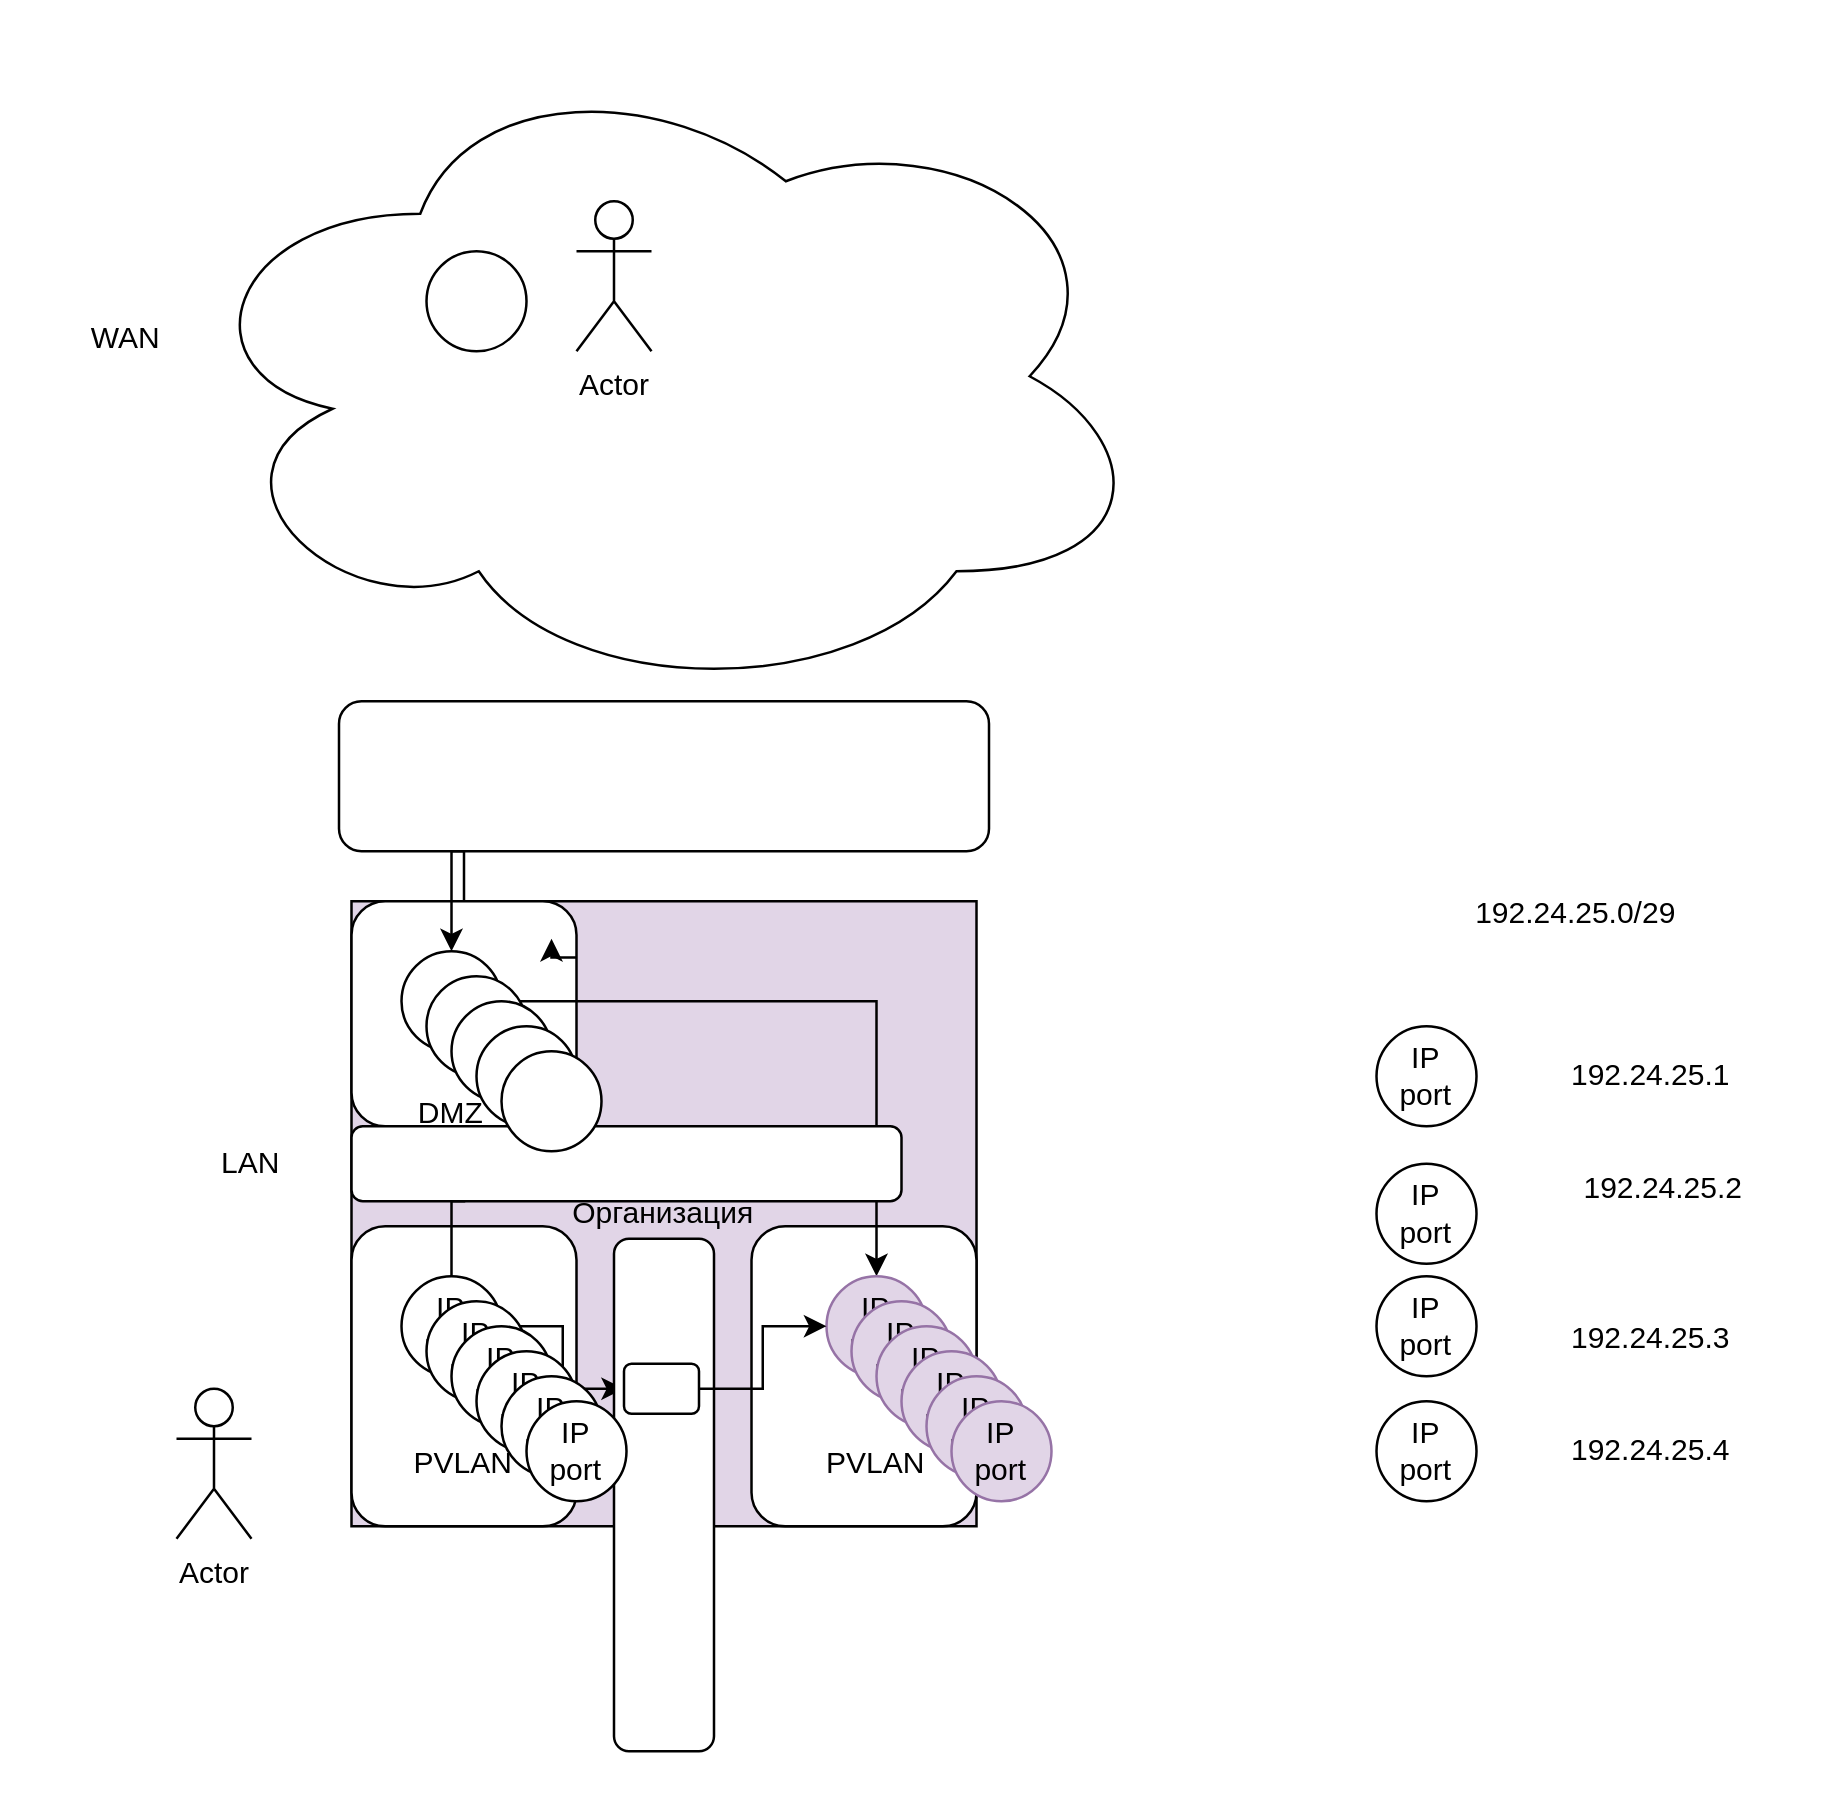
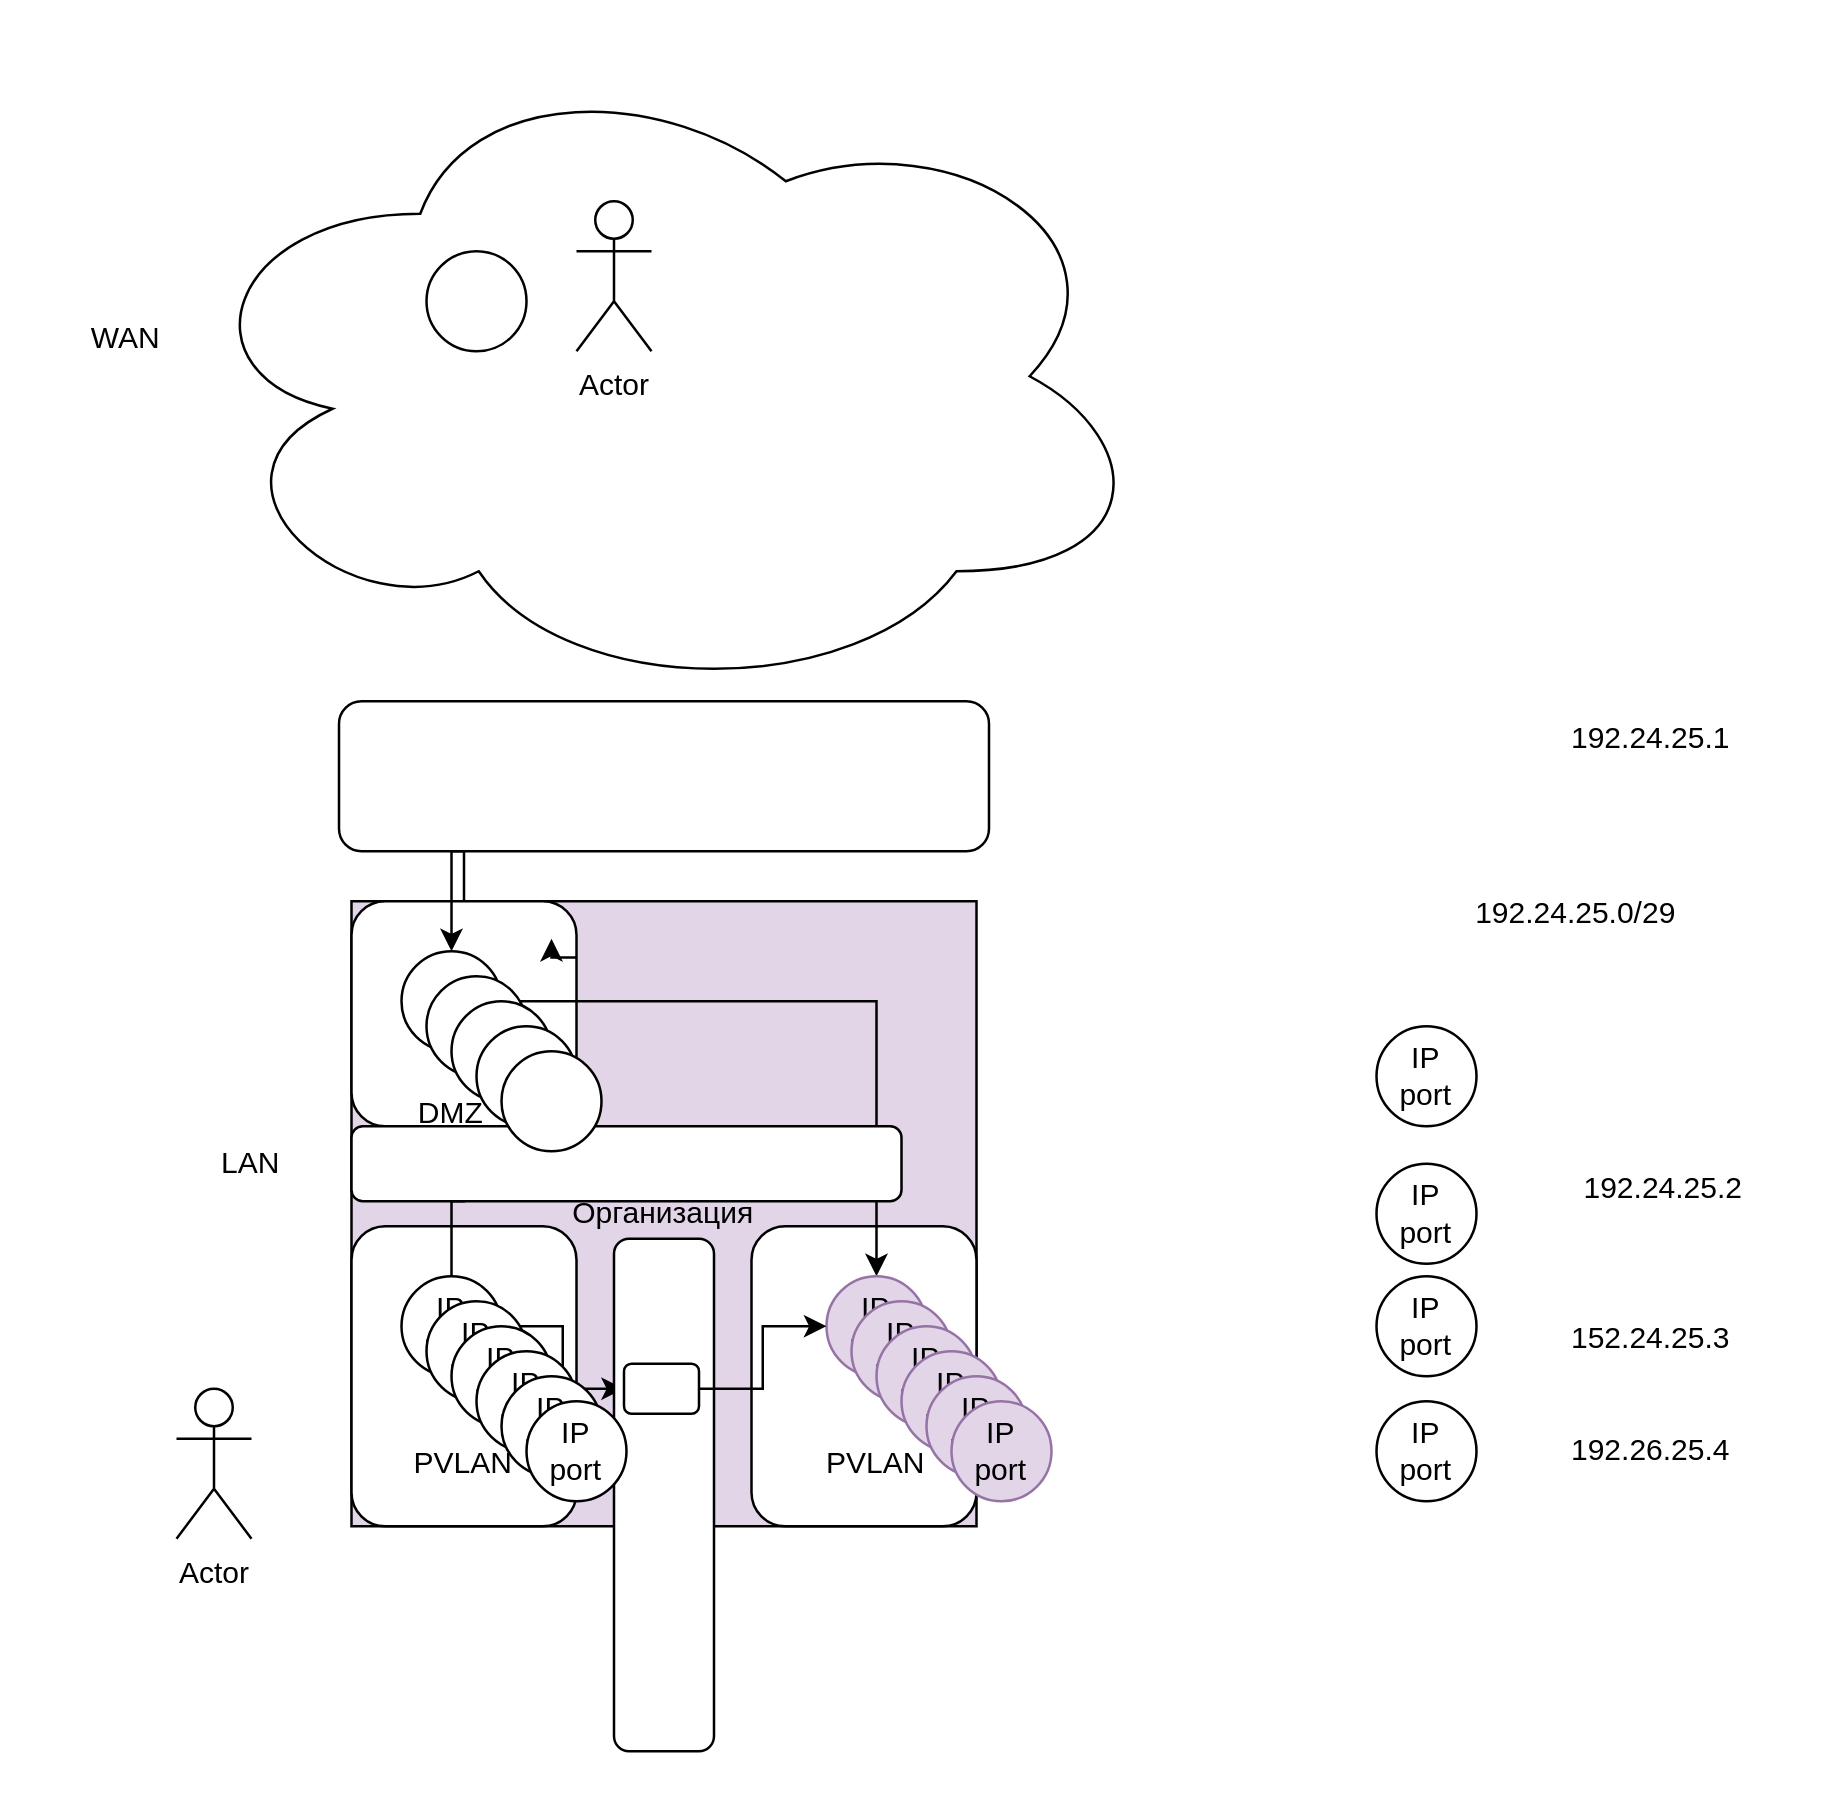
node "192.24.25.1": moved (1651, 1076) -> (1651, 739)
node "192.24.25.3": label "192.24.25.3" -> "152.24.25.3"
node "192.24.25.4": label "192.24.25.4" -> "192.26.25.4"
